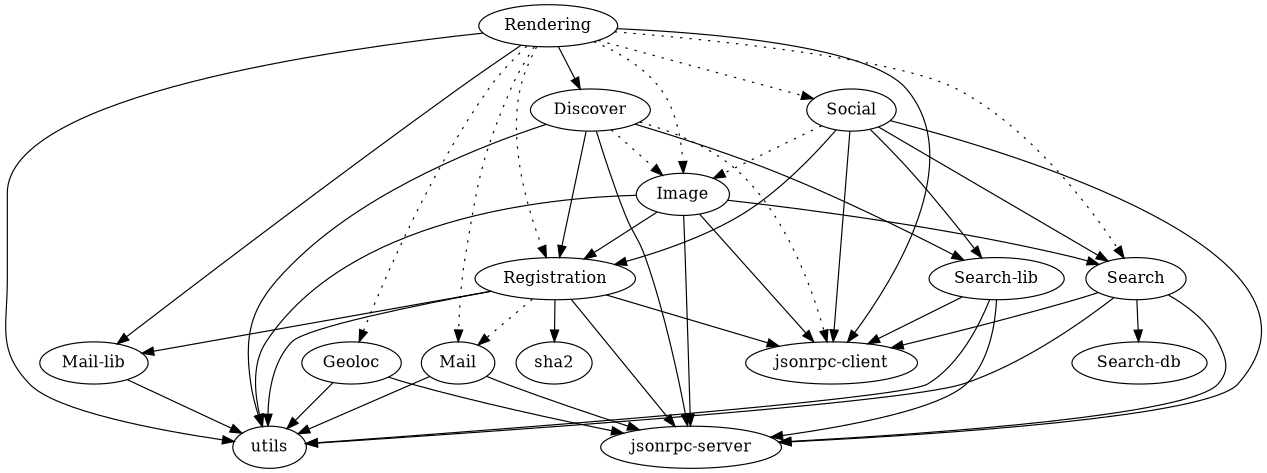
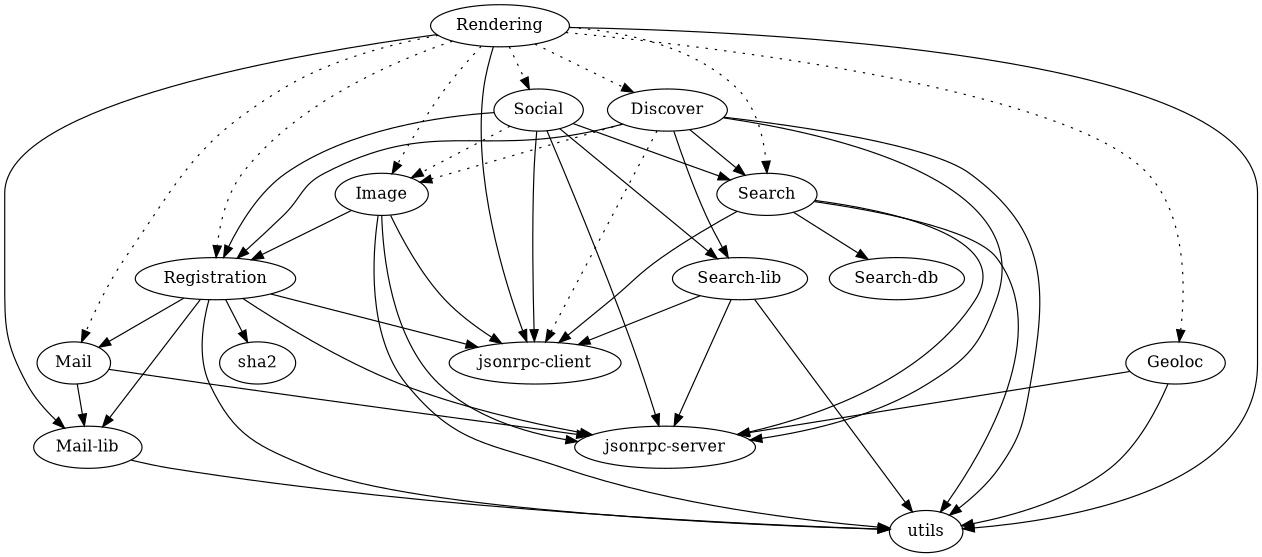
edge "Rendering" -> "Discover": style solid -> dotted
edge "Image" -> "Search": now "Discover" -> "Search"
edge "Registration" -> "Mail": style dotted -> solid
edge "Mail" -> "utils": now "Mail" -> "Mail-lib"
